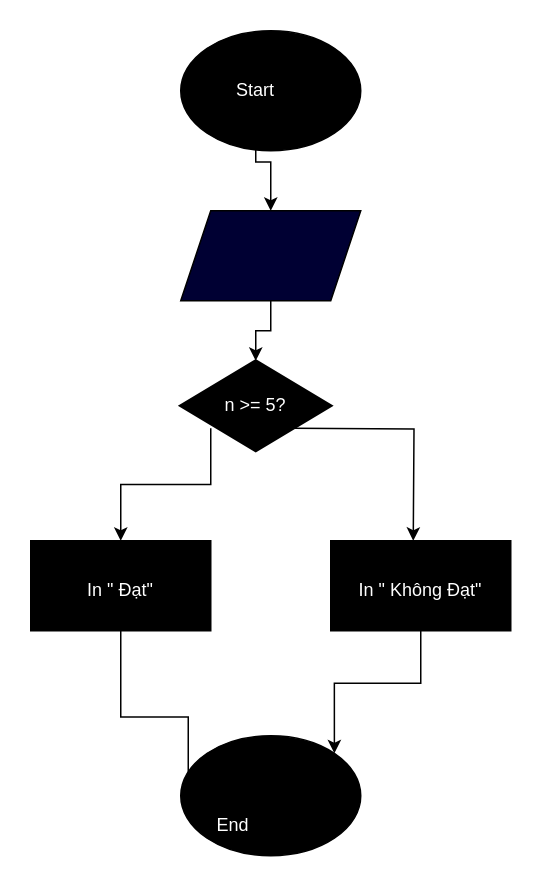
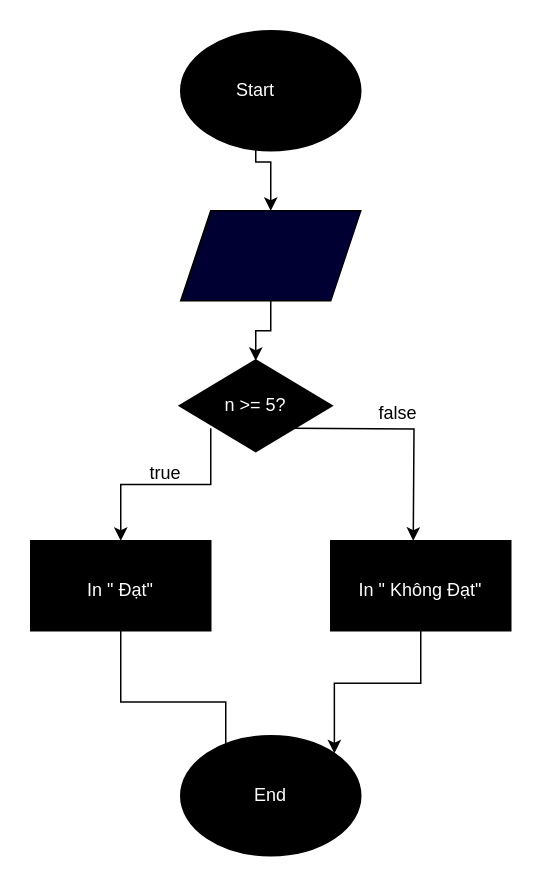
node "false": added
node "true": added
node "End": moved (233, 826) -> (271, 796)
